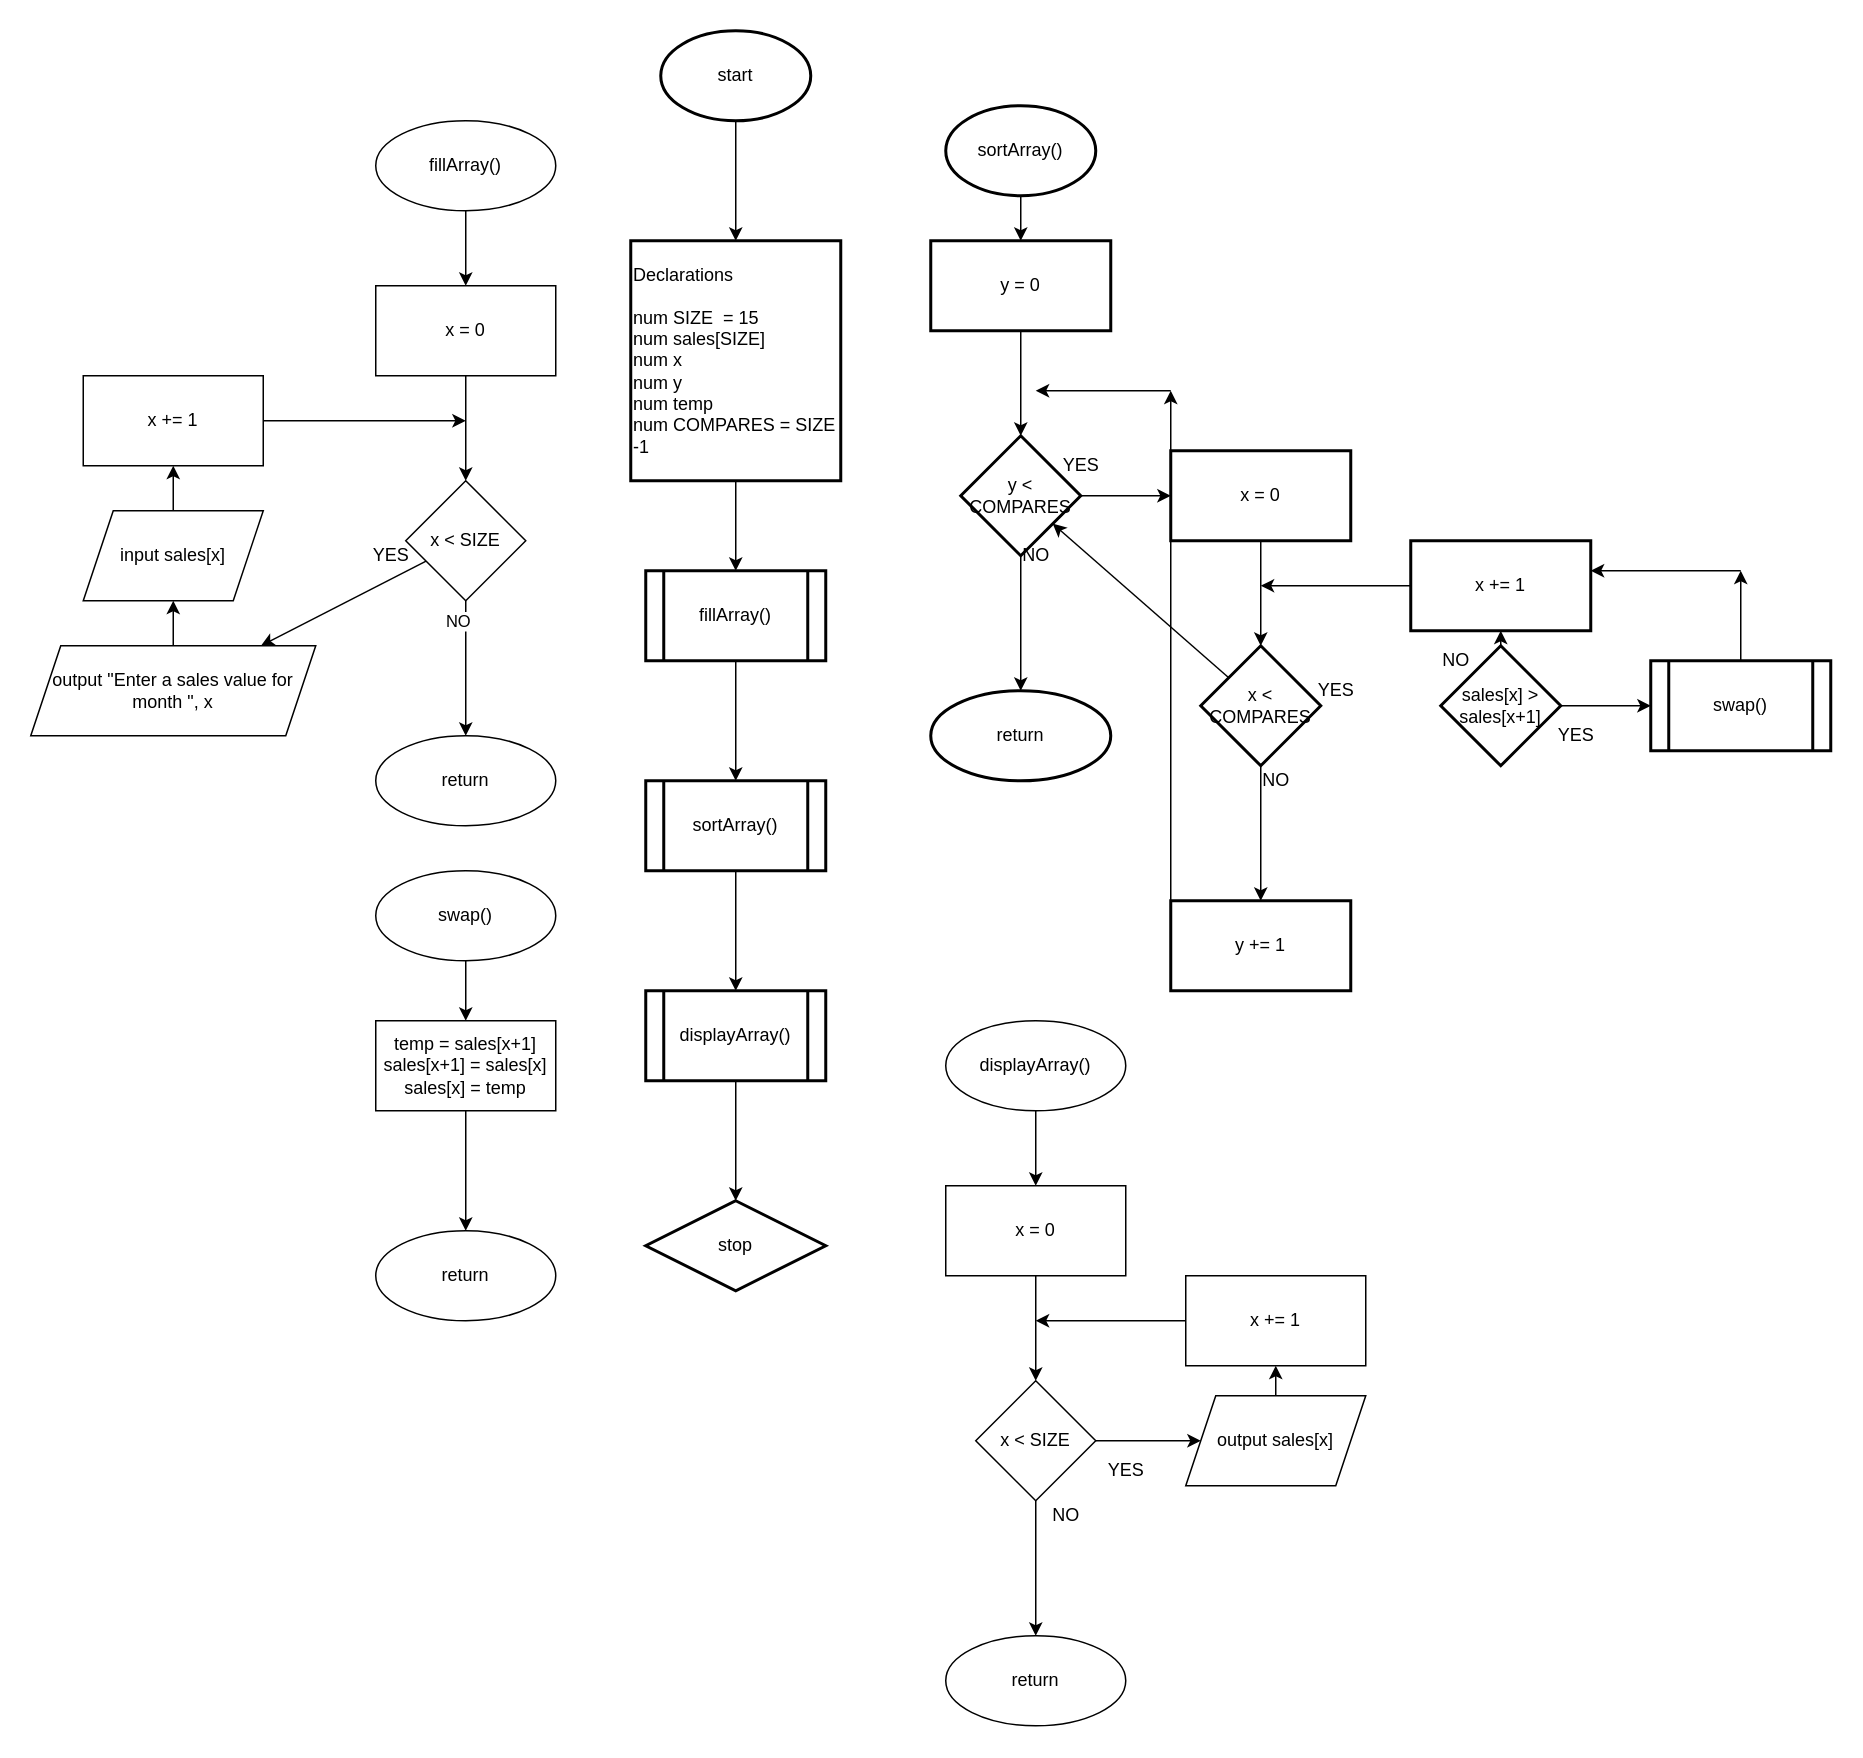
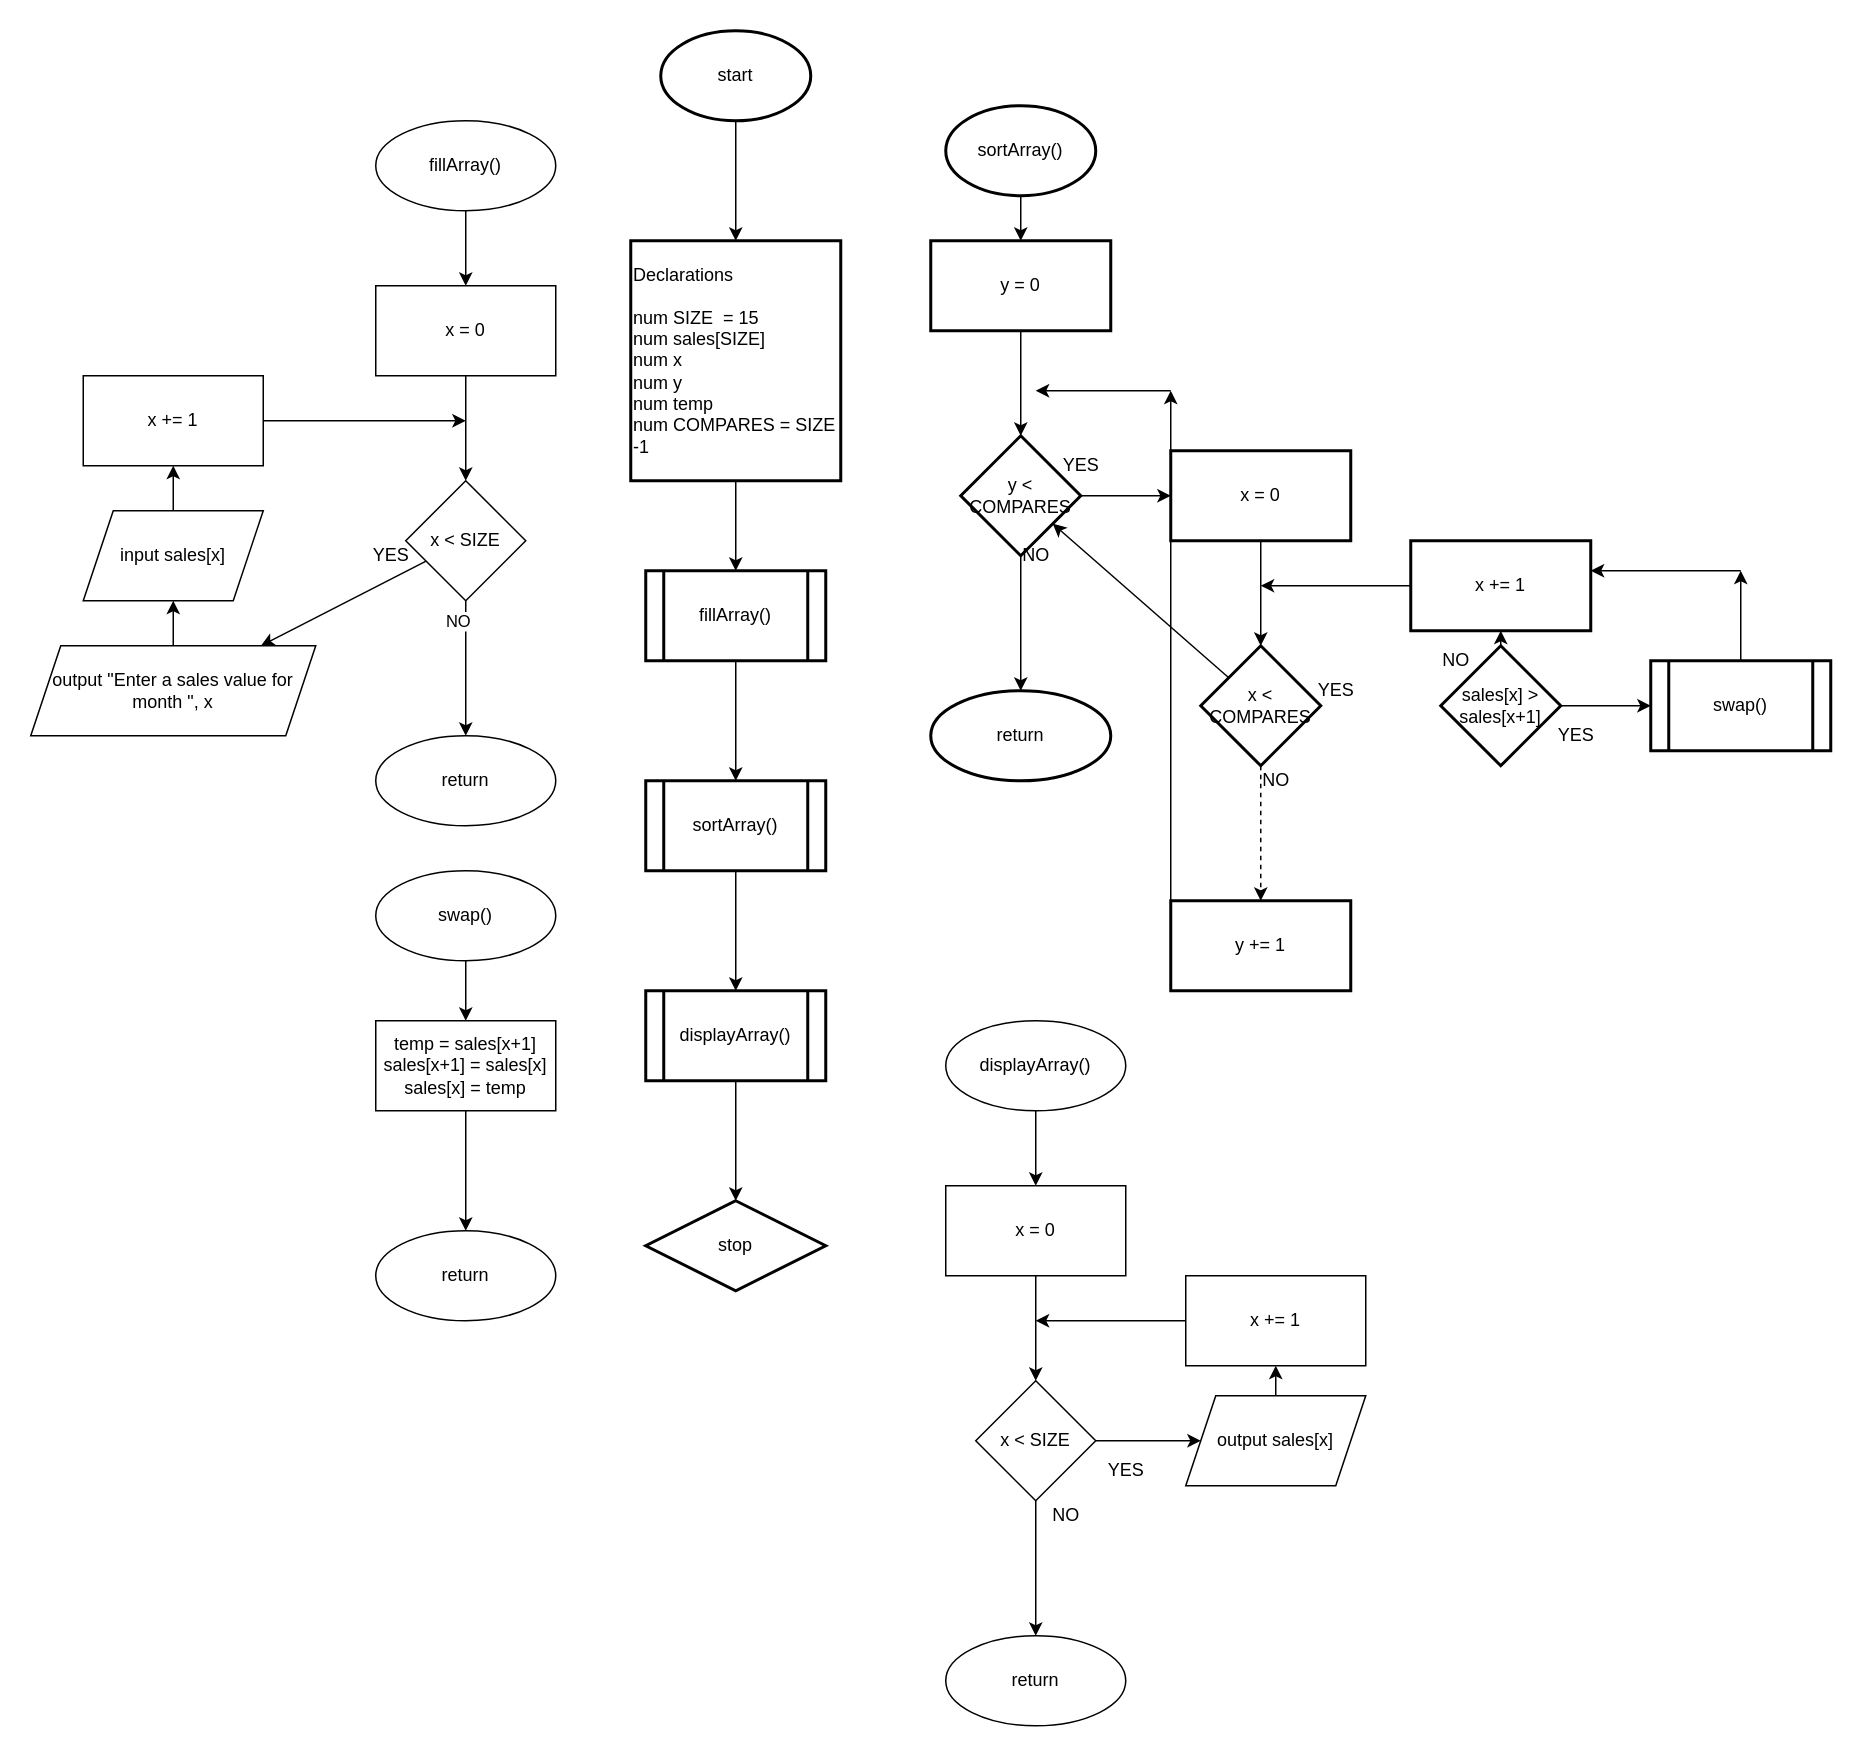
edge "x < COMPARES" -> "y += 1": style solid -> dashed
